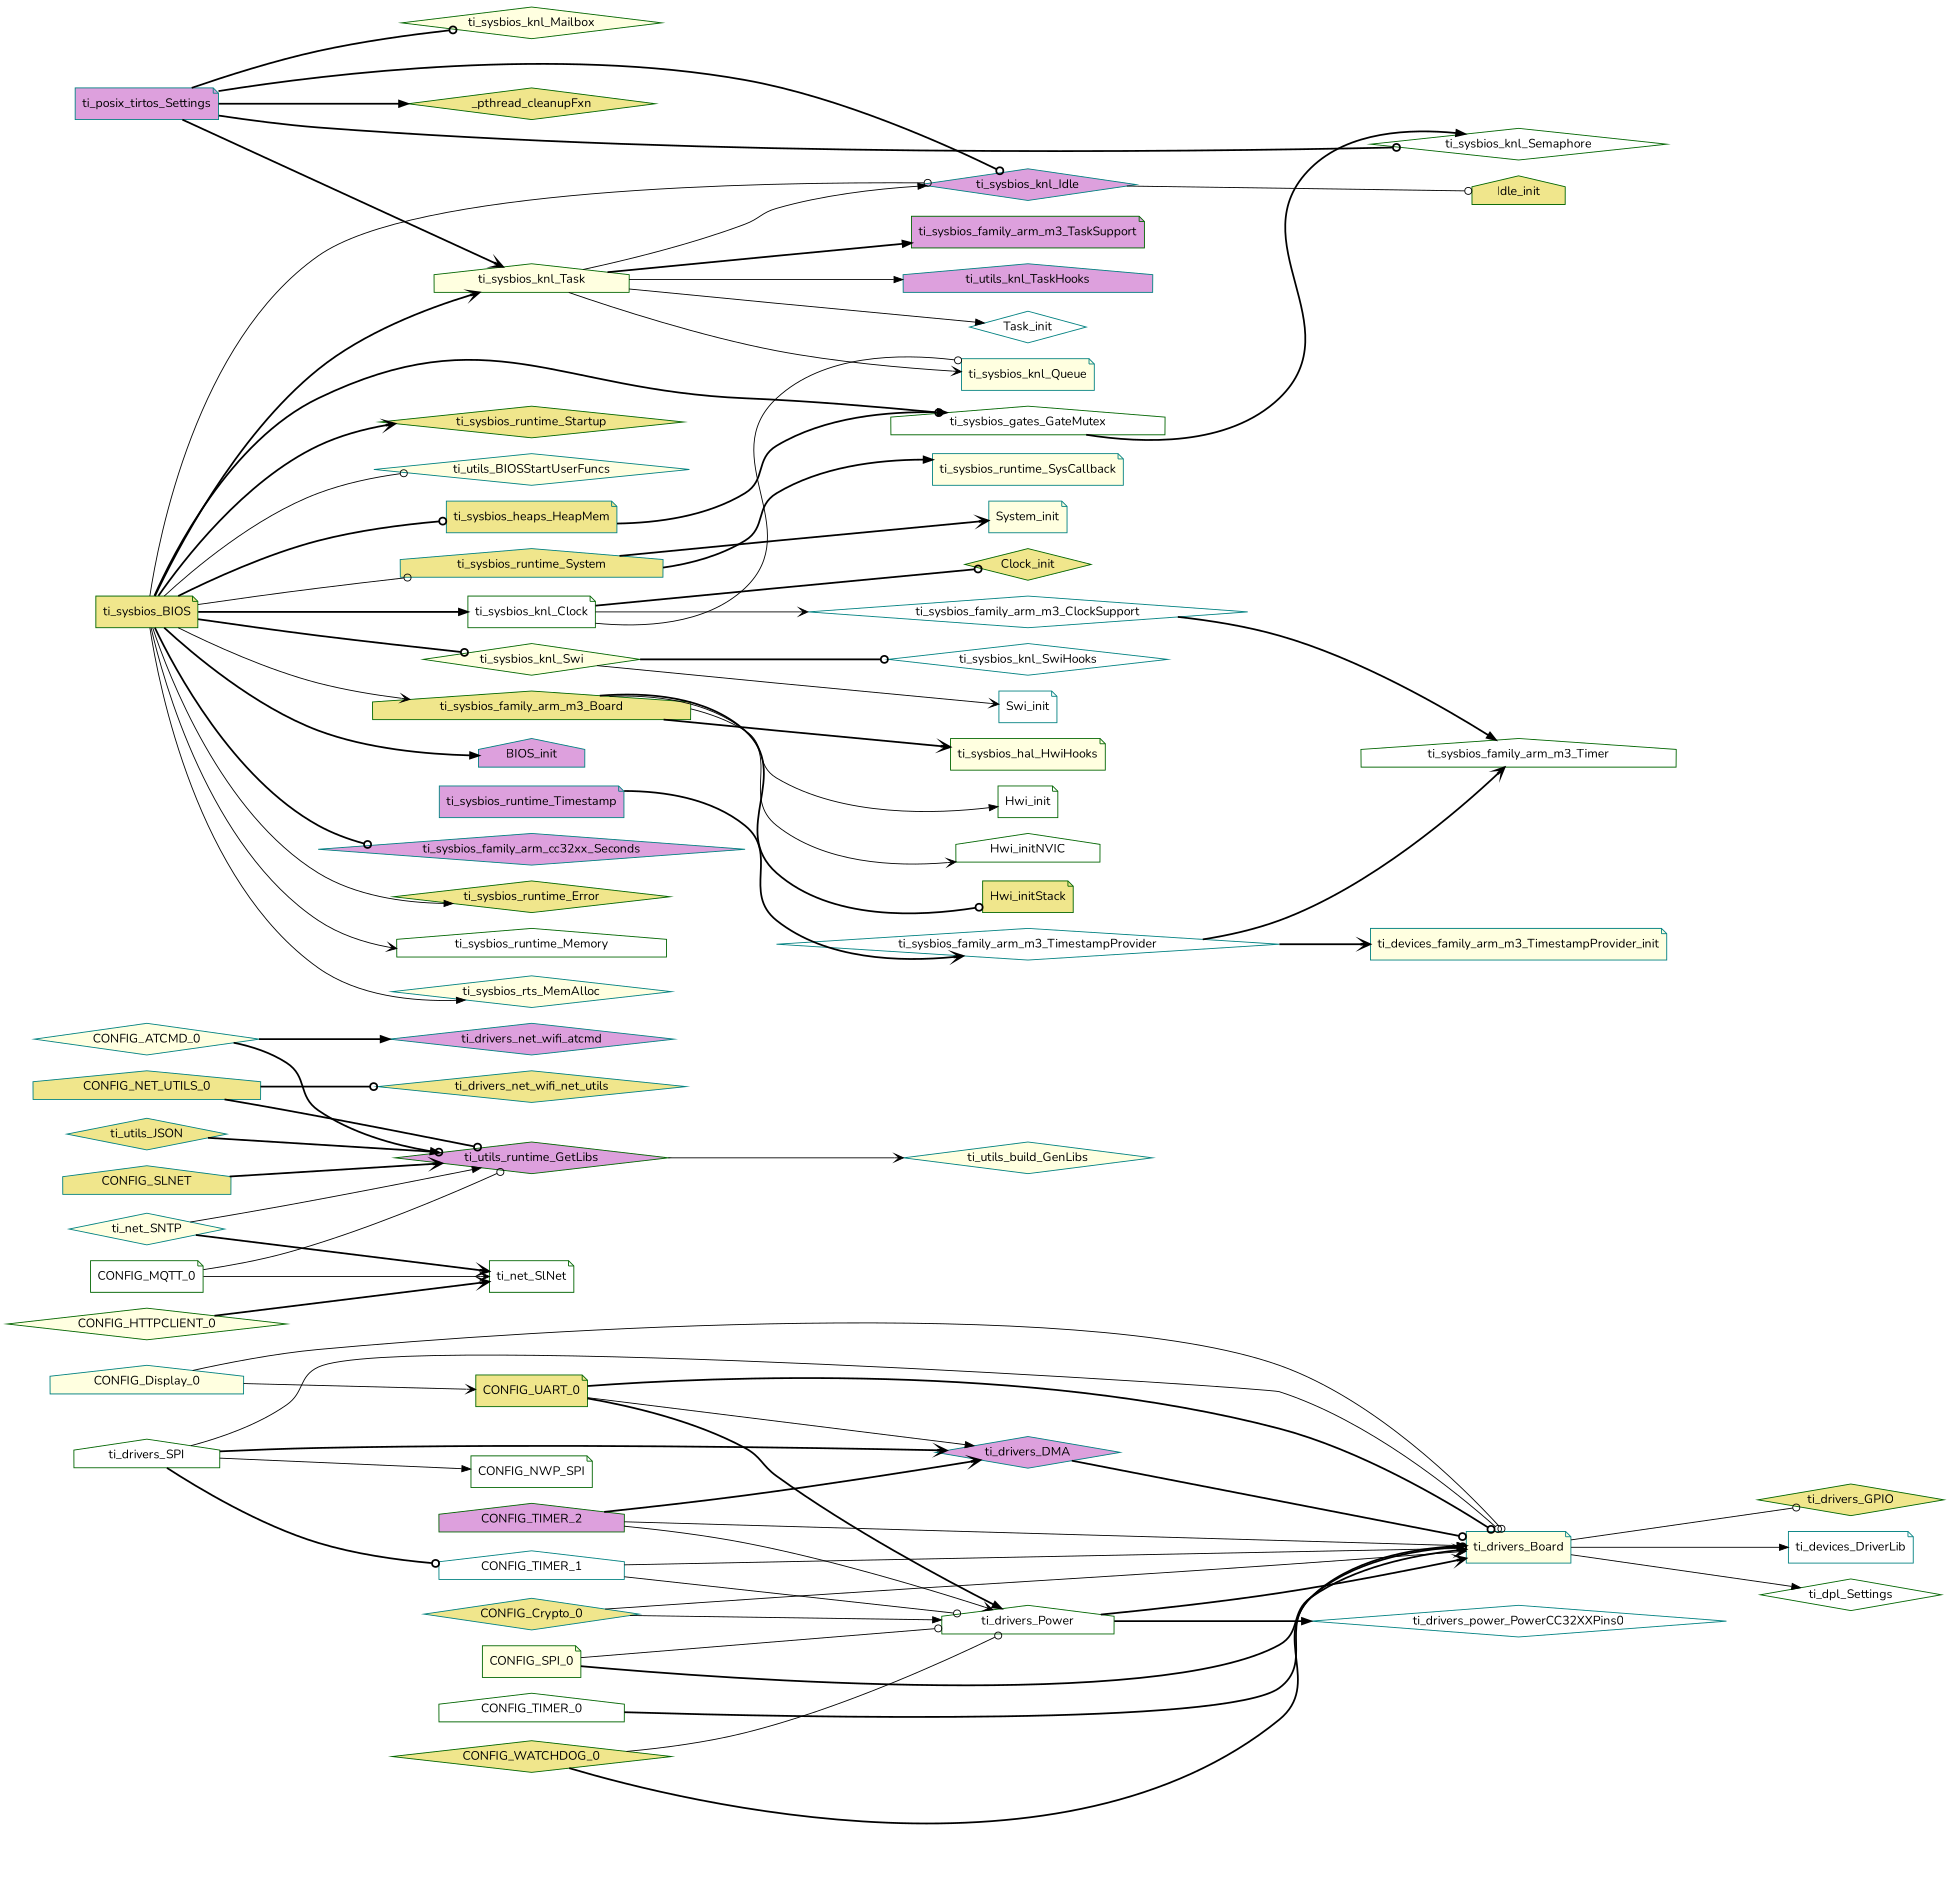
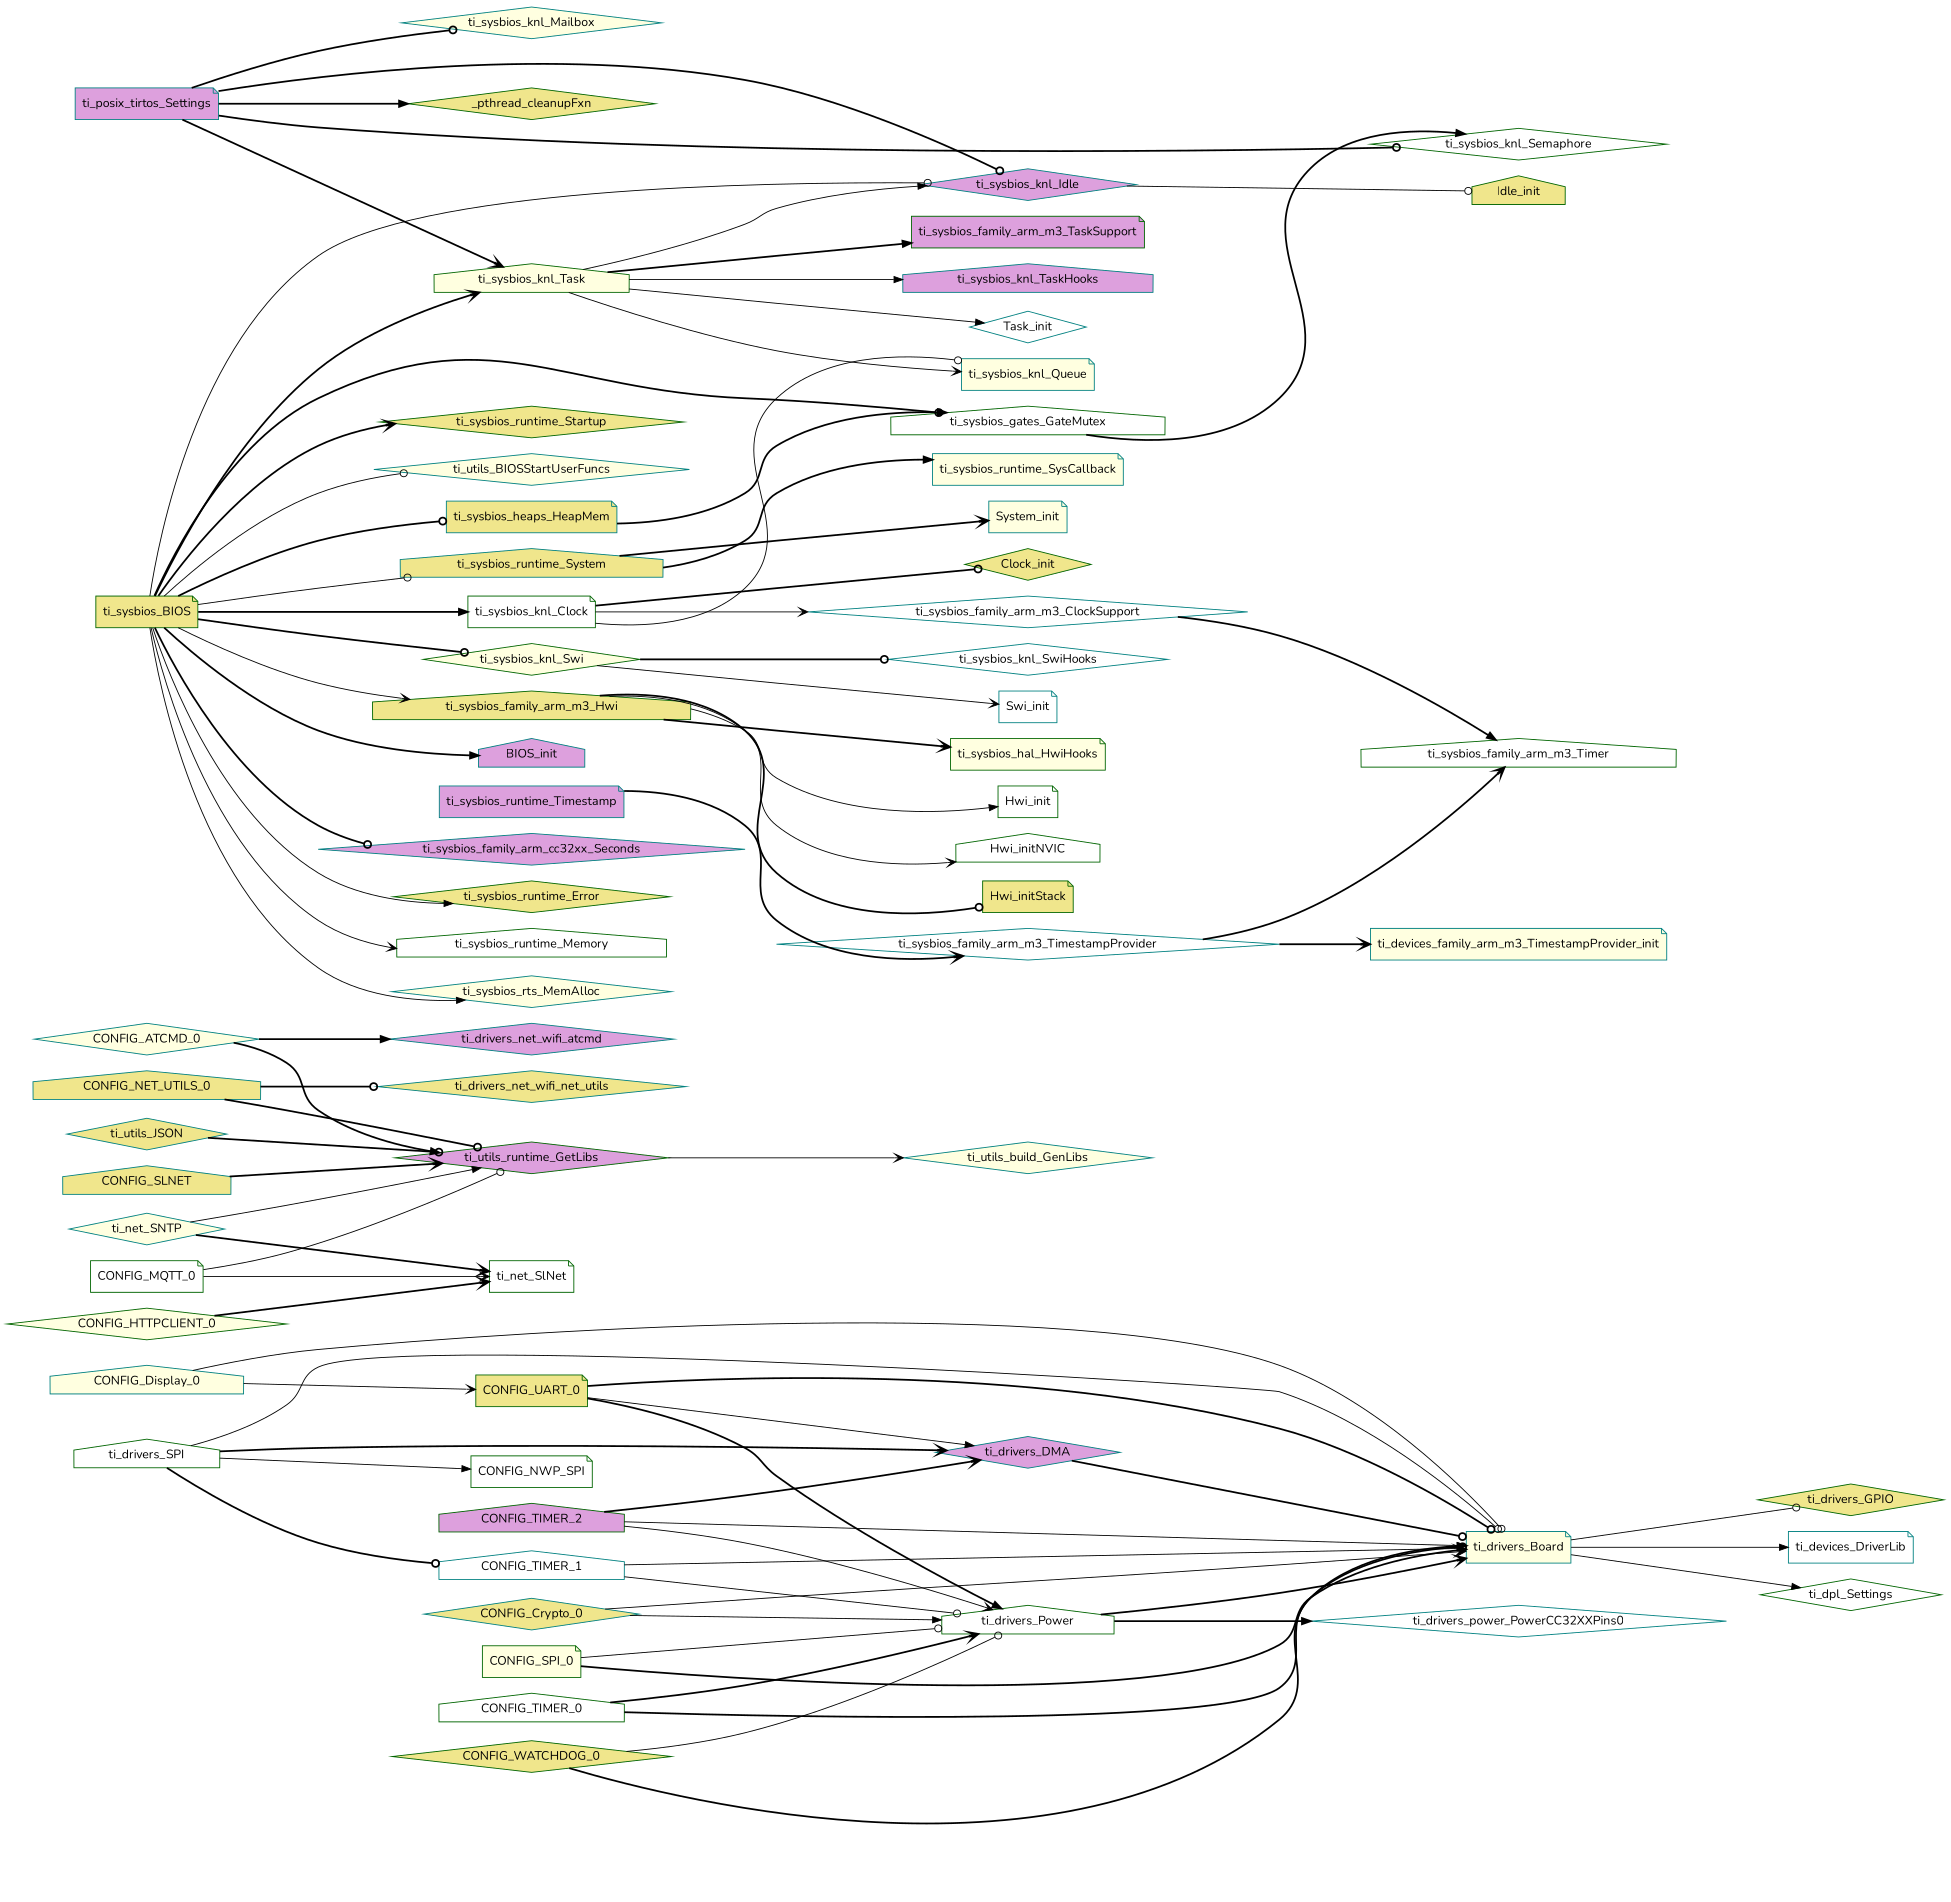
node "ti_sysbios_knl_Mailbox": color darkgreen -> teal
node "ti_utils_knl_TaskHooks": label "ti_utils_knl_TaskHooks" -> "ti_sysbios_knl_TaskHooks"
node "ti_sysbios_family_arm_m3_Board": label "ti_sysbios_family_arm_m3_Board" -> "ti_sysbios_family_arm_m3_Hwi"
edge "CONFIG_TIMER_0" -> "ti_drivers_Power": added
